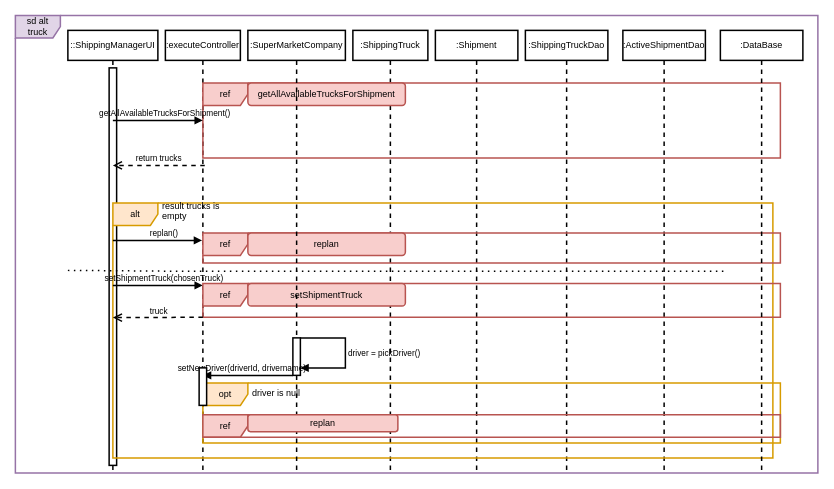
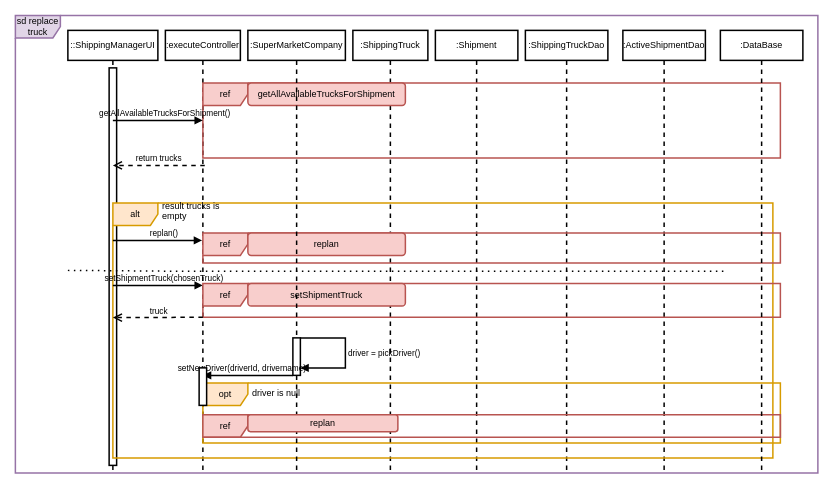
node "sd alt truck": label "sd alt truck" -> "sd replace truck"
